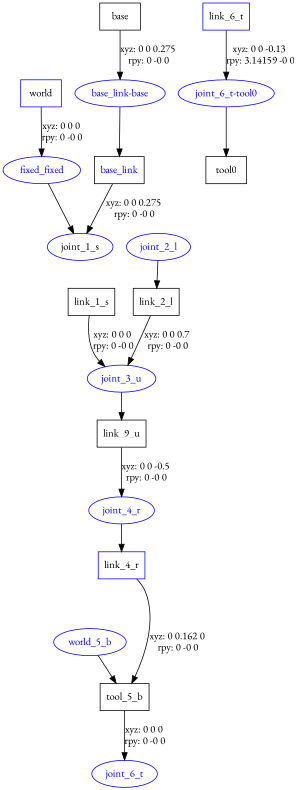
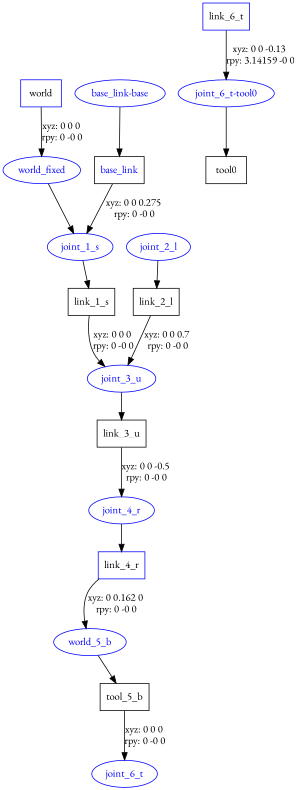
node "base": removed
node "fixed_fixed": label "fixed_fixed" -> "world_fixed"
node "joint_1_s": fontcolor black -> blue
edge "joint_1_s" -> "link_1_s": added
node "link_9_u": label "link_9_u" -> "link_3_u"
edge "link_4_r" -> "tool_5_b": now "link_4_r" -> "world_5_b"
